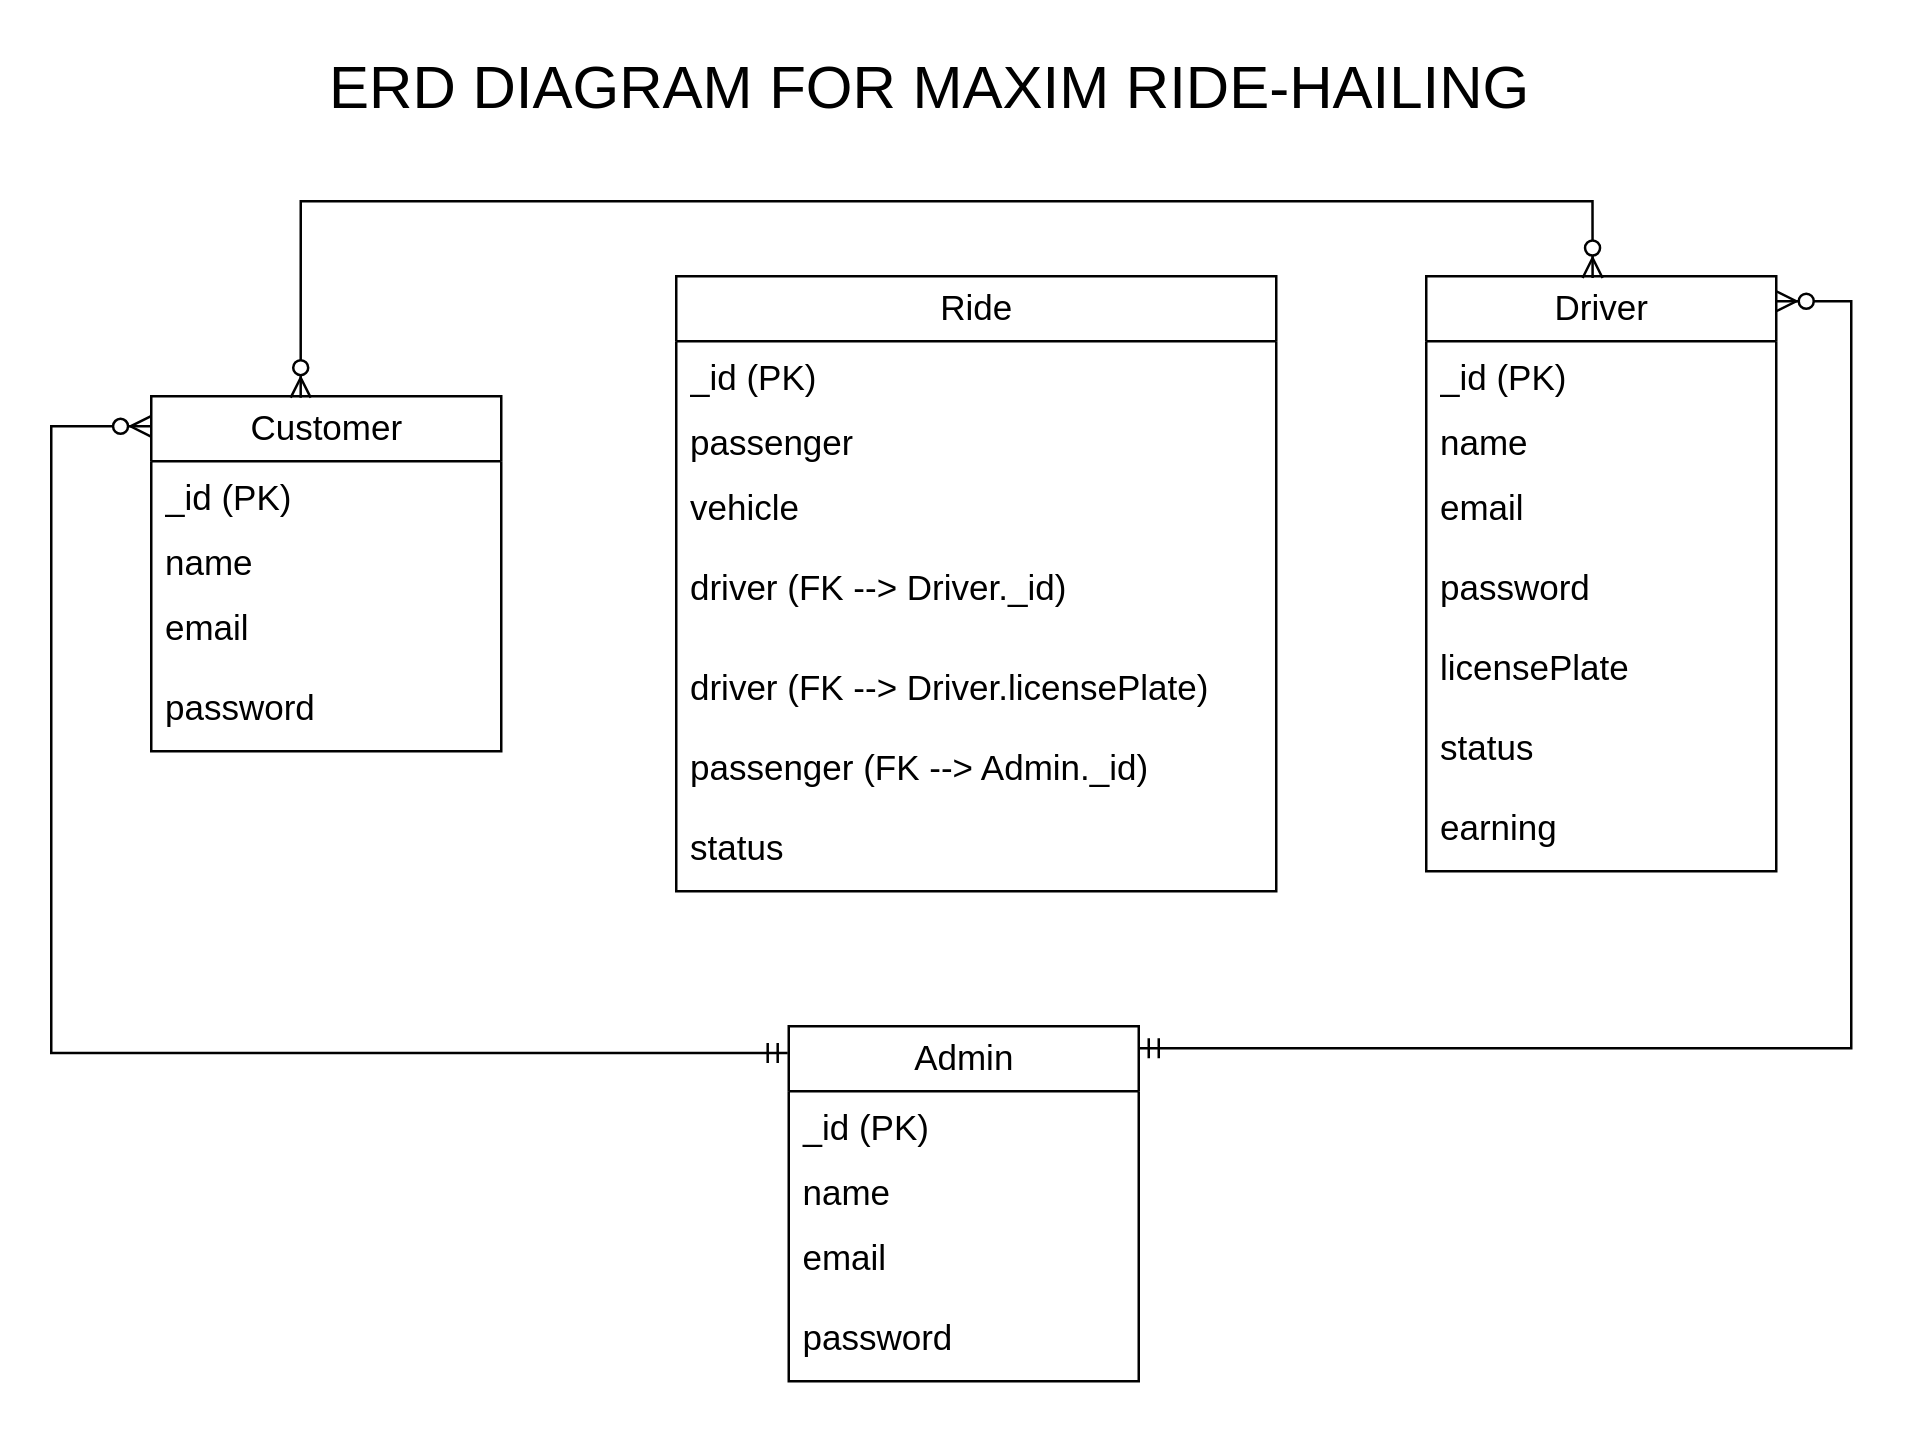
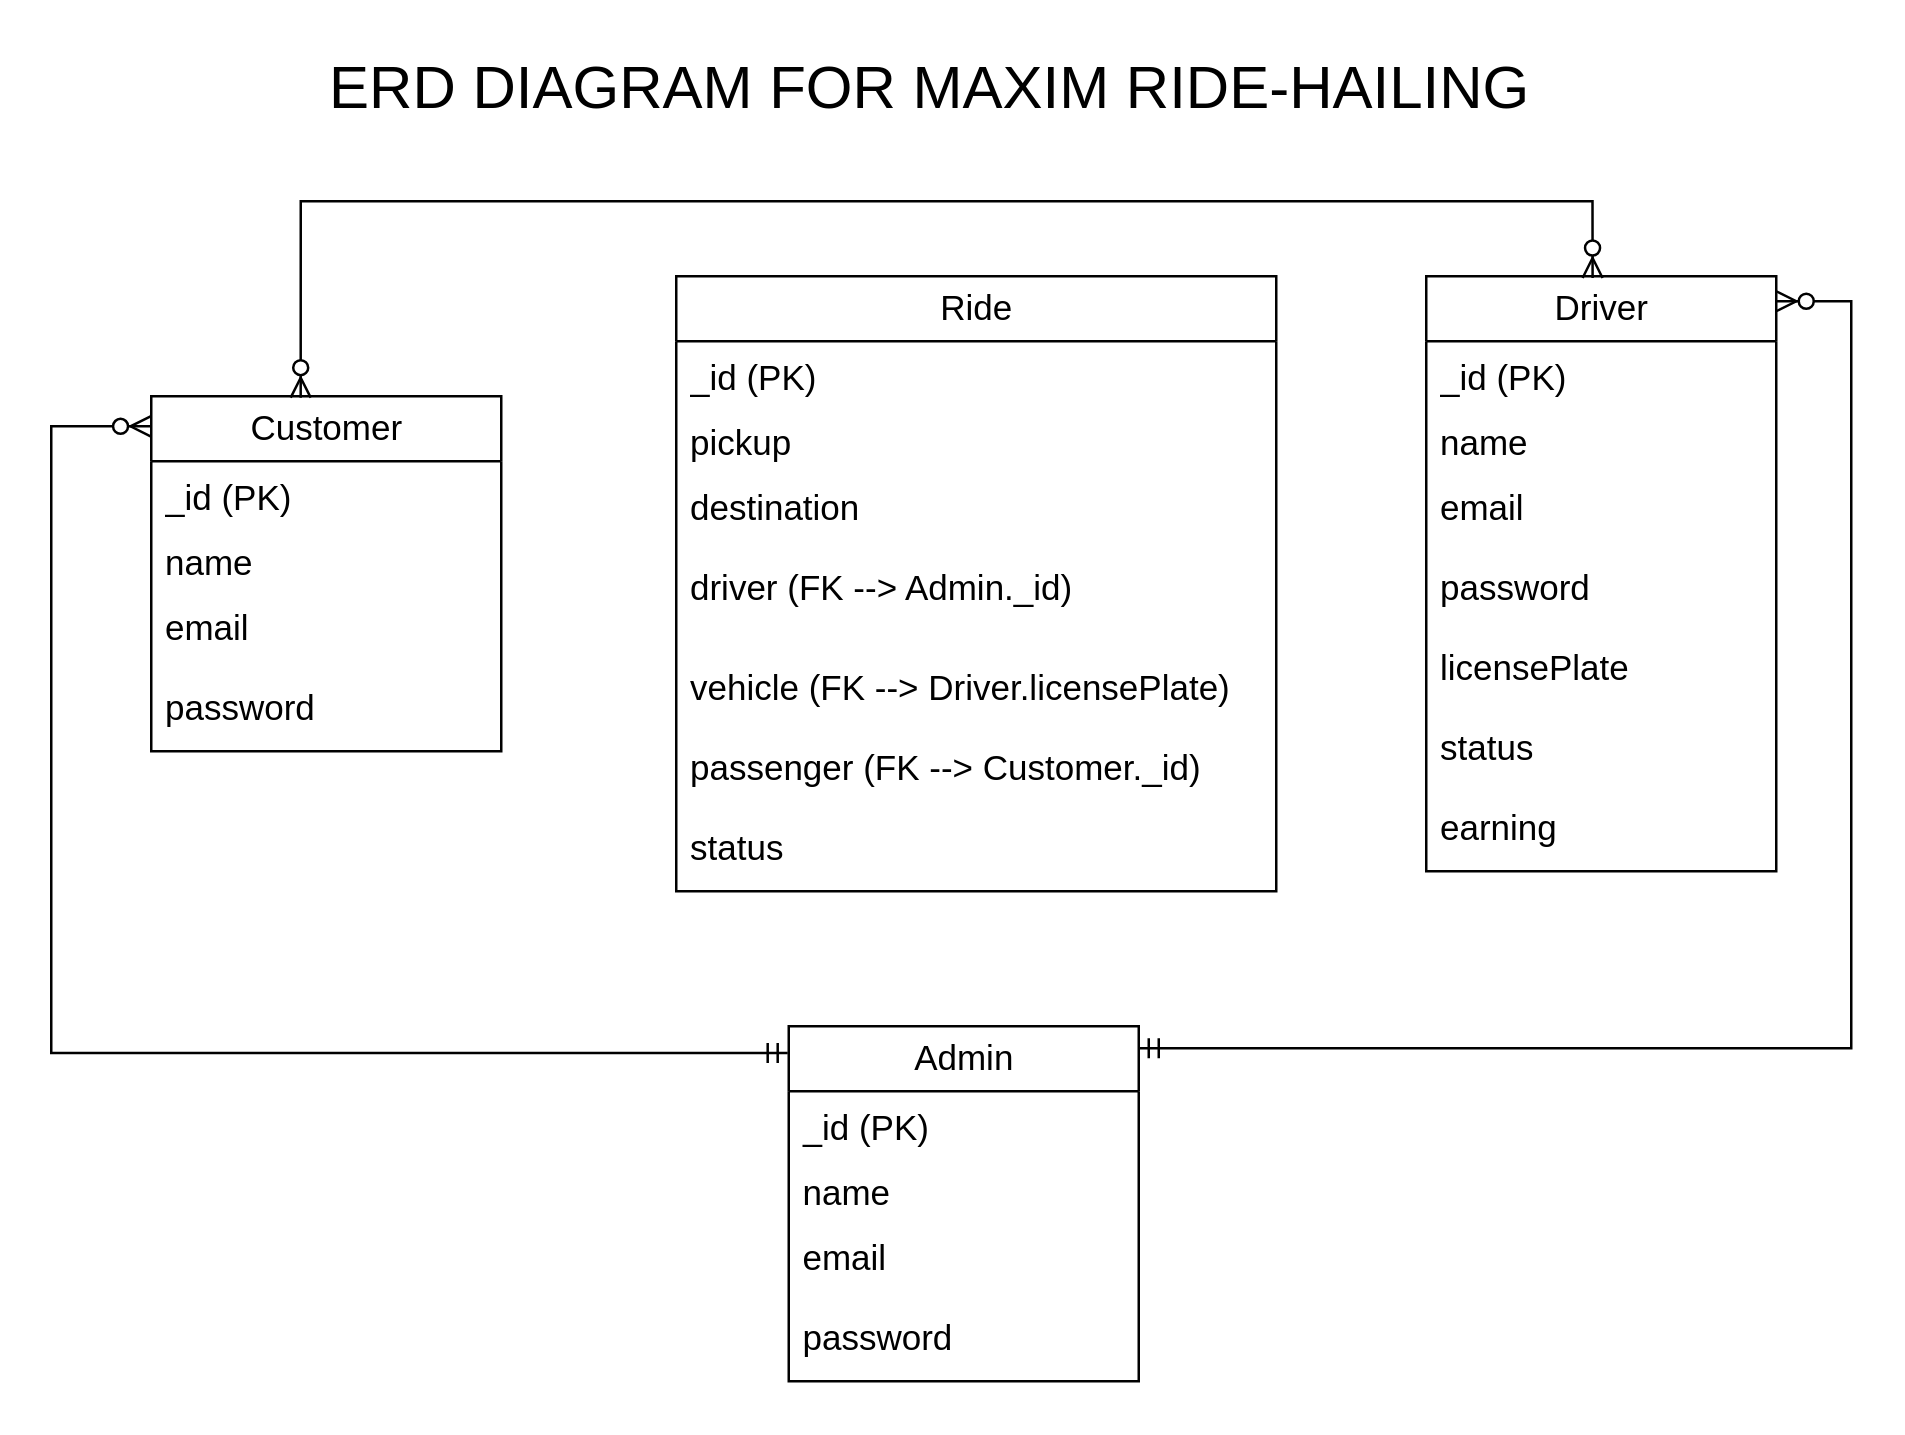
node "passenger": label "passenger" -> "pickup"
node "vehicle": label "vehicle" -> "destination"
node "driver (FK --> Driver._id)": label "driver (FK --> Driver._id)" -> "driver (FK --> Admin._id)"
node "driver (FK --> Driver.licensePlate)": label "driver (FK --> Driver.licensePlate)" -> "vehicle (FK --> Driver.licensePlate)"
node "passenger (FK --> Admin._id)": label "passenger (FK --> Admin._id)" -> "passenger (FK --> Customer._id)"
